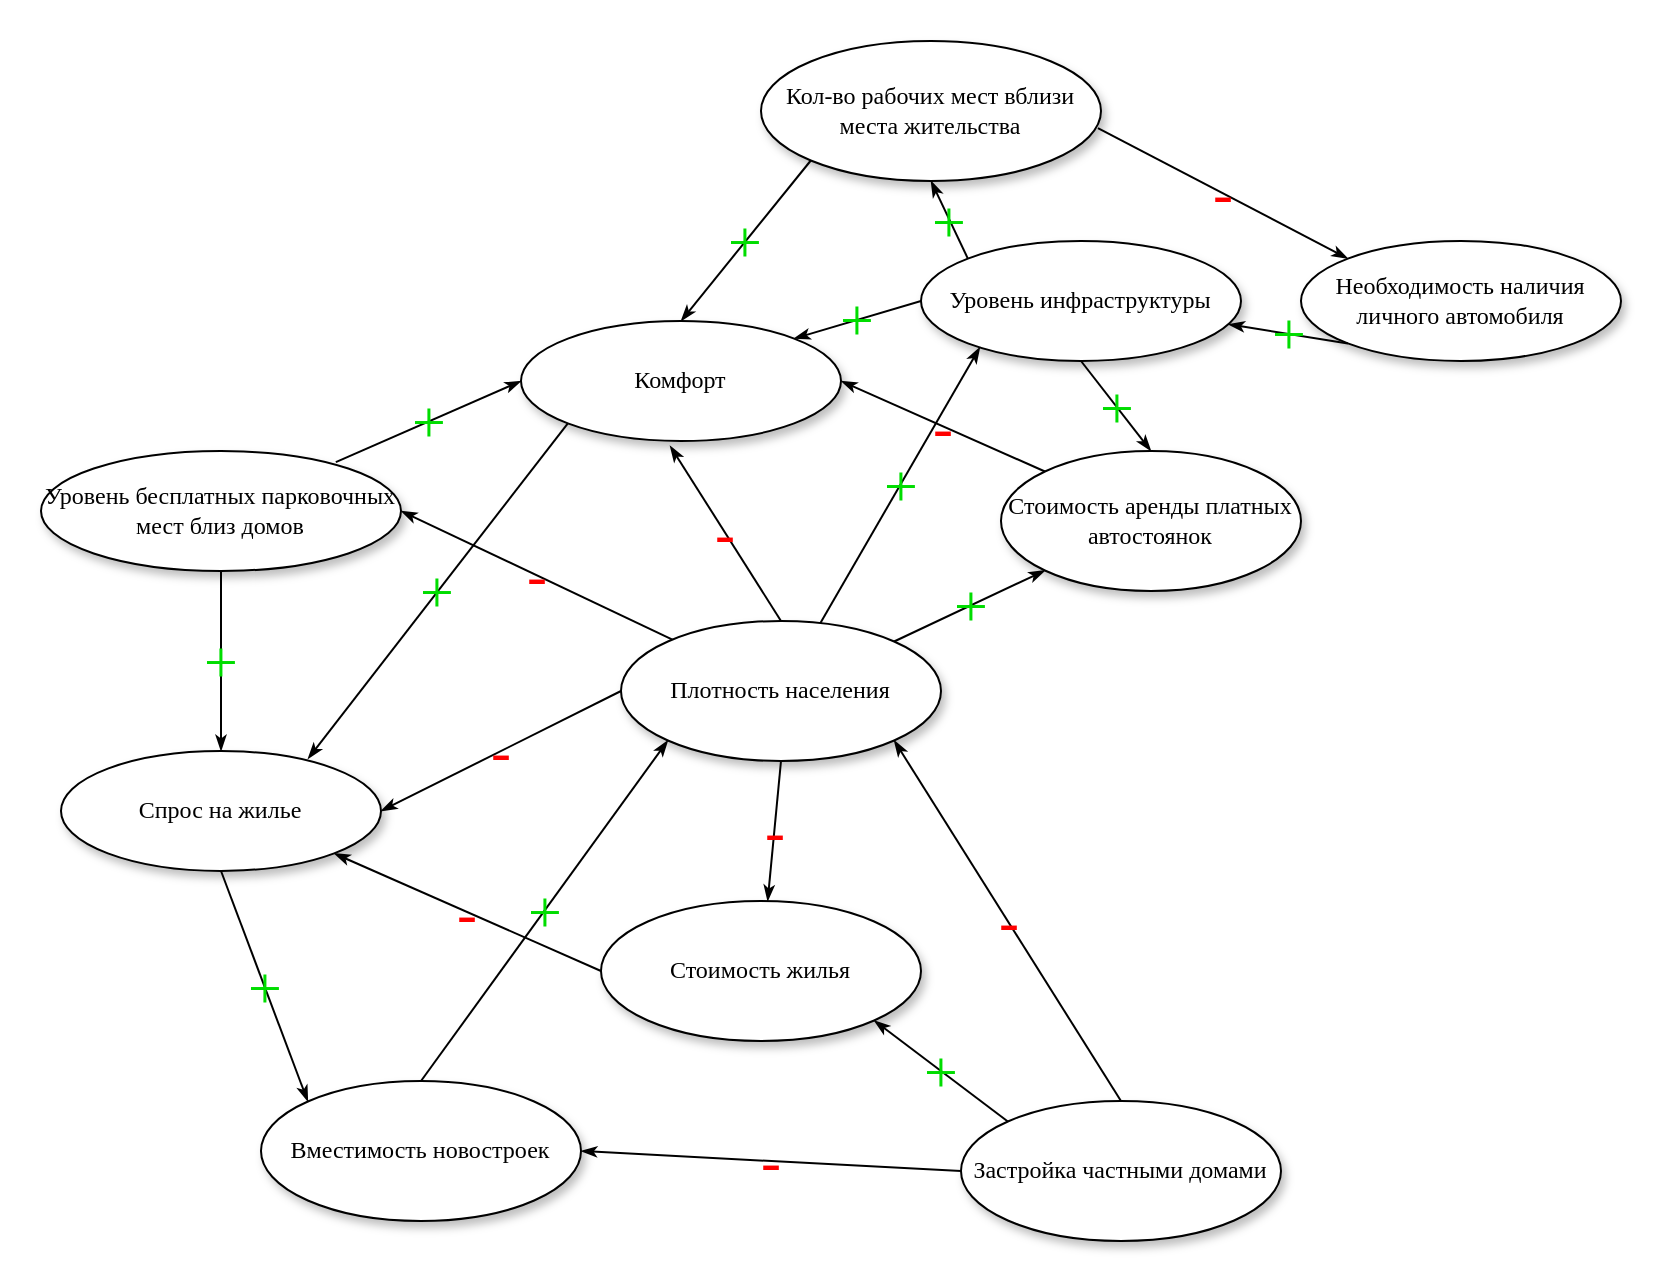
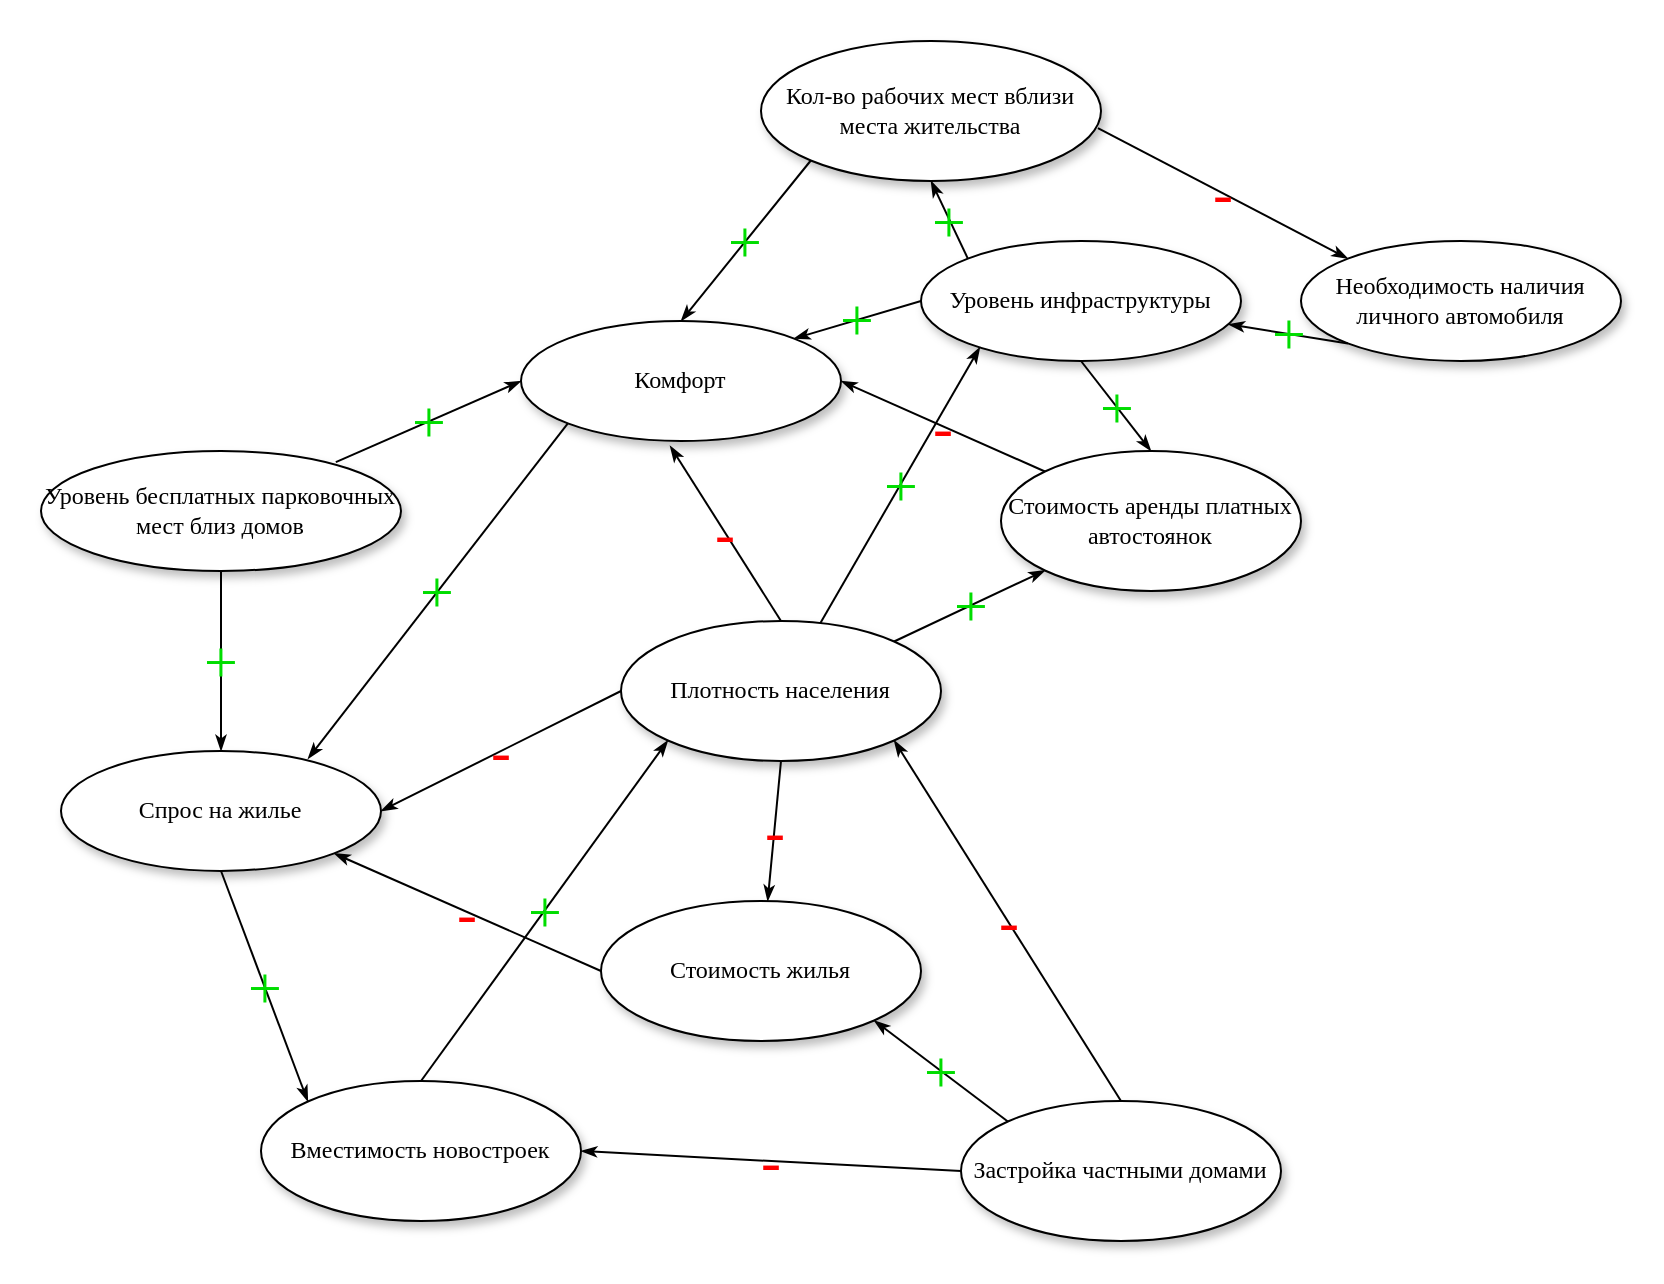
edge "Плотность населения" -> "Уровень бесплатных парковочных мест близ домов": removed, label "-"
